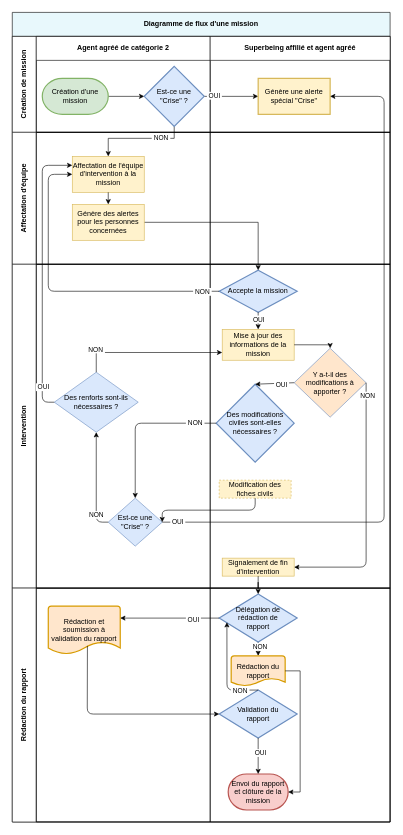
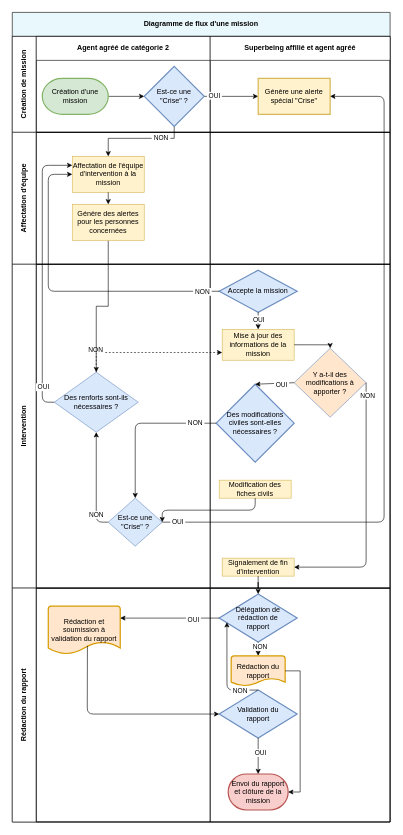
edge "Génère des alertes pour les personnes concernées" -> "Accepte la mission": now "Génère des alertes pour les personnes concernées" -> "Des renforts sont-ils nécessaires ?"
edge "Des renforts sont-ils nécessaires ?" -> "Mise à jour des informations de la mission": style solid -> dashed
node "Modification des fiches civils": style dashed -> solid
